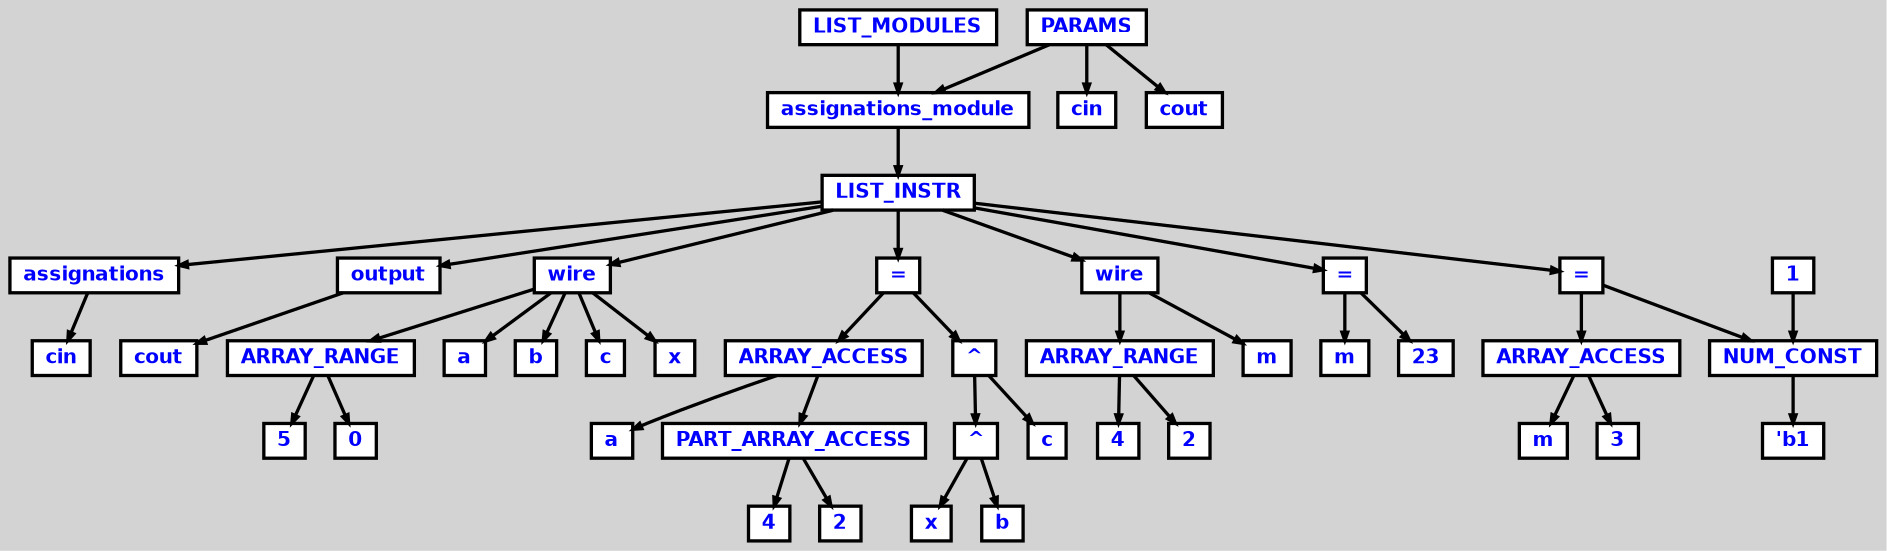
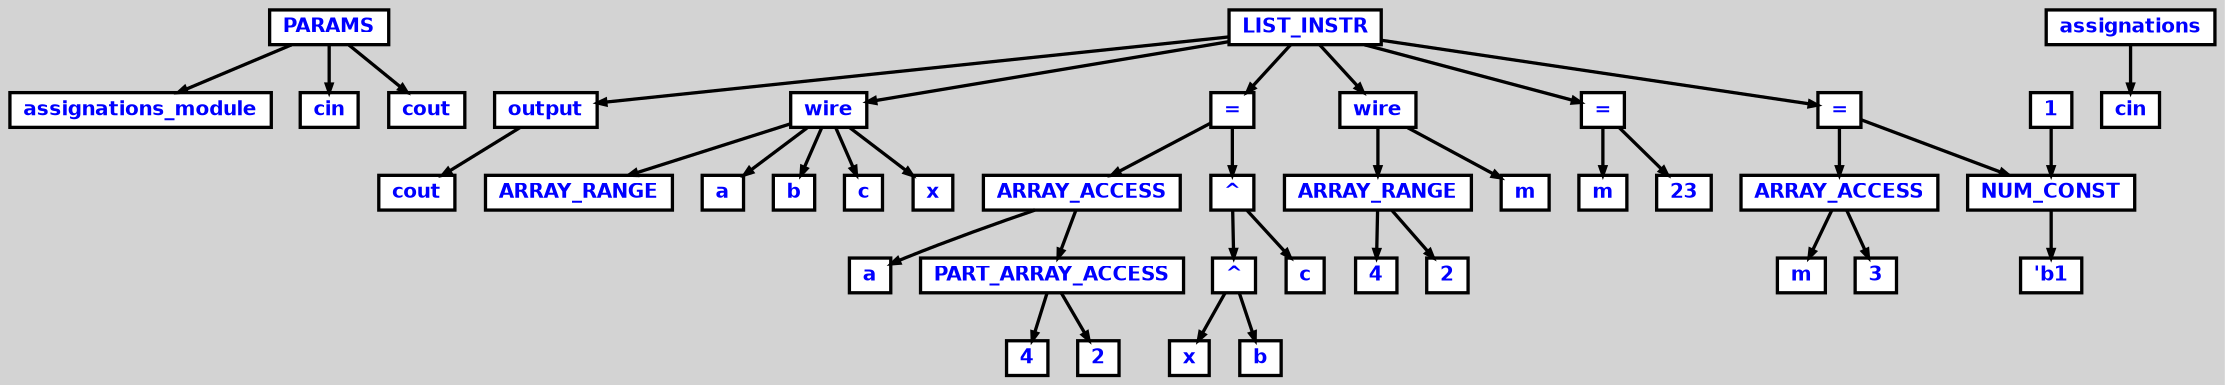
node "LIST_MODULES": removed
edge "assignations_module" -> "LIST_INSTR": removed
edge "LIST_INSTR" -> "assignations": removed
node "5": removed
node "0": removed
